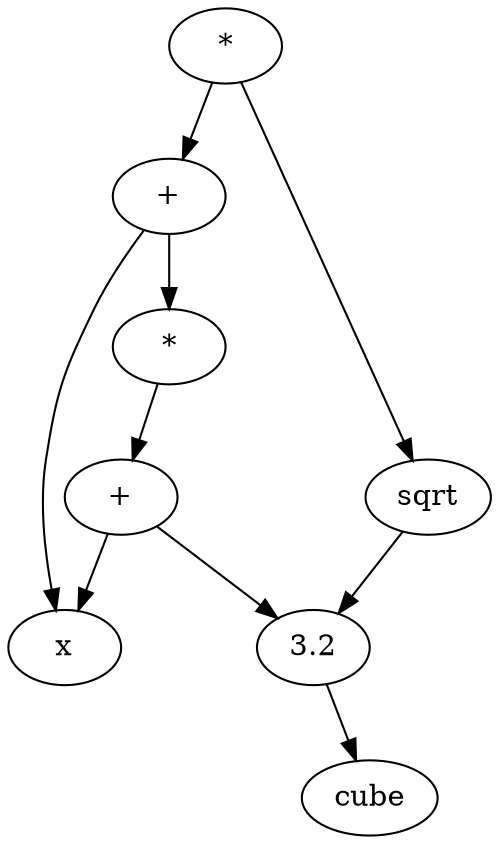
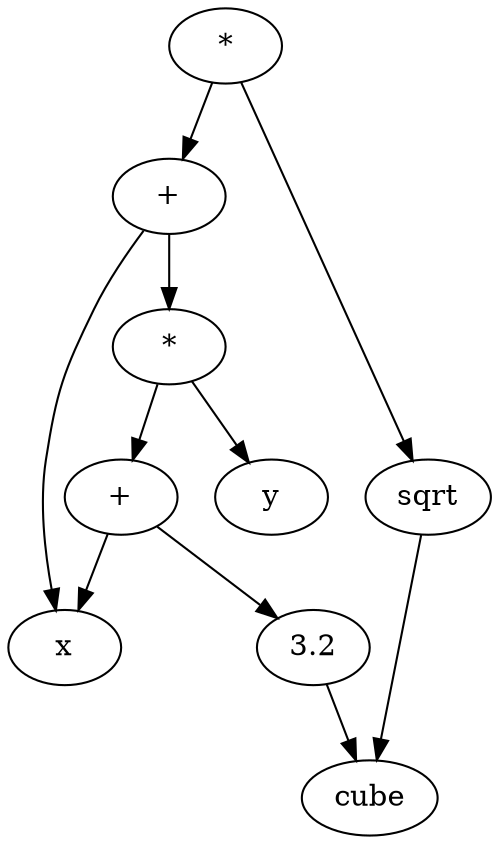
node "y": added
edge "sqrt" -> "3.2": now "sqrt" -> "cube"
